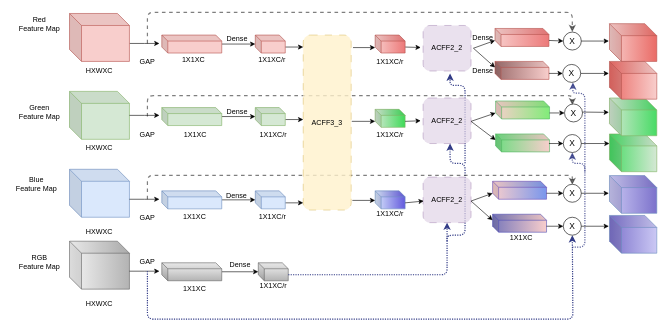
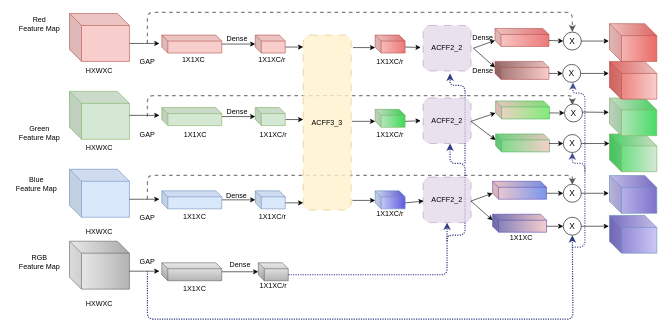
node "Green Feature Map": moved (39, 113) -> (39, 134)
